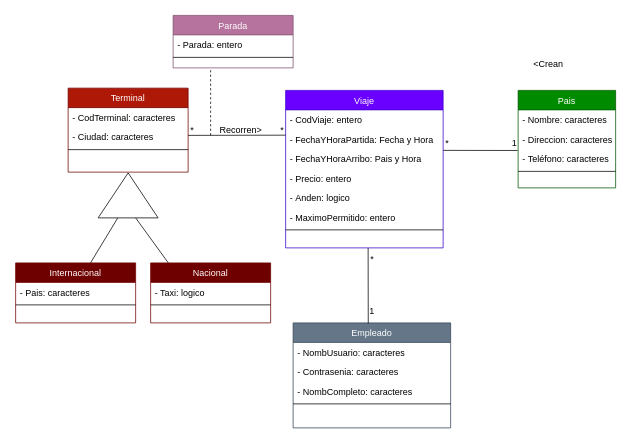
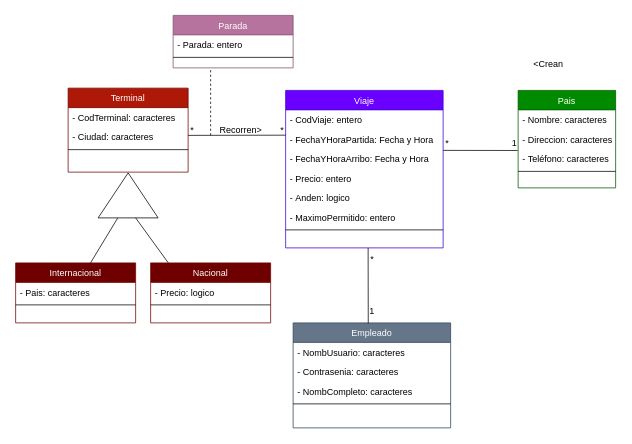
node "- FechaYHoraArribo: Pais y Hora": label "- FechaYHoraArribo: Pais y Hora" -> "- FechaYHoraArribo: Fecha y Hora"
node "- Taxi: logico": label "- Taxi: logico" -> "- Precio: logico"
